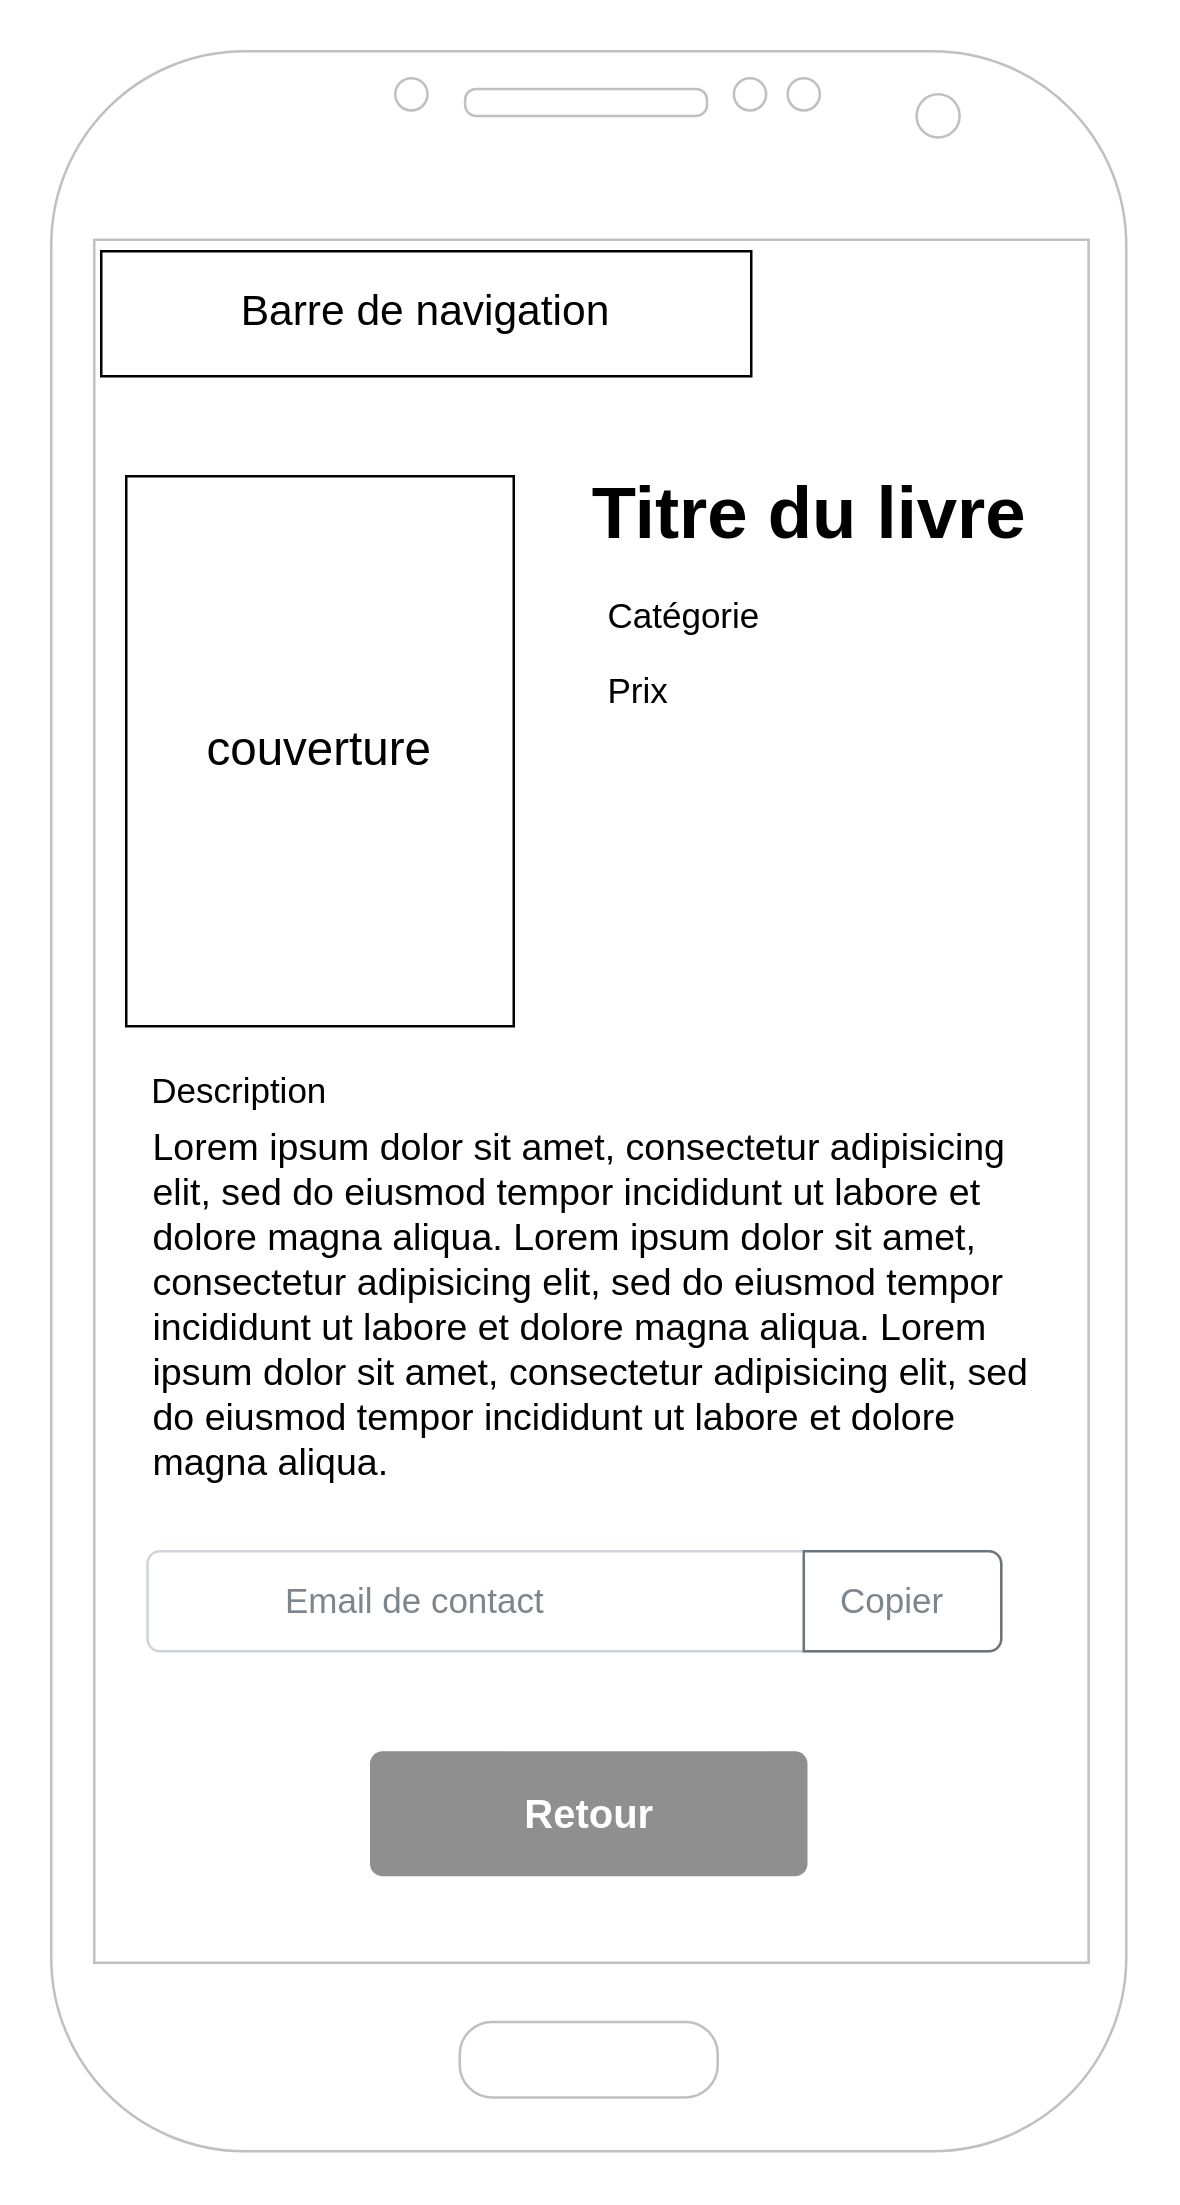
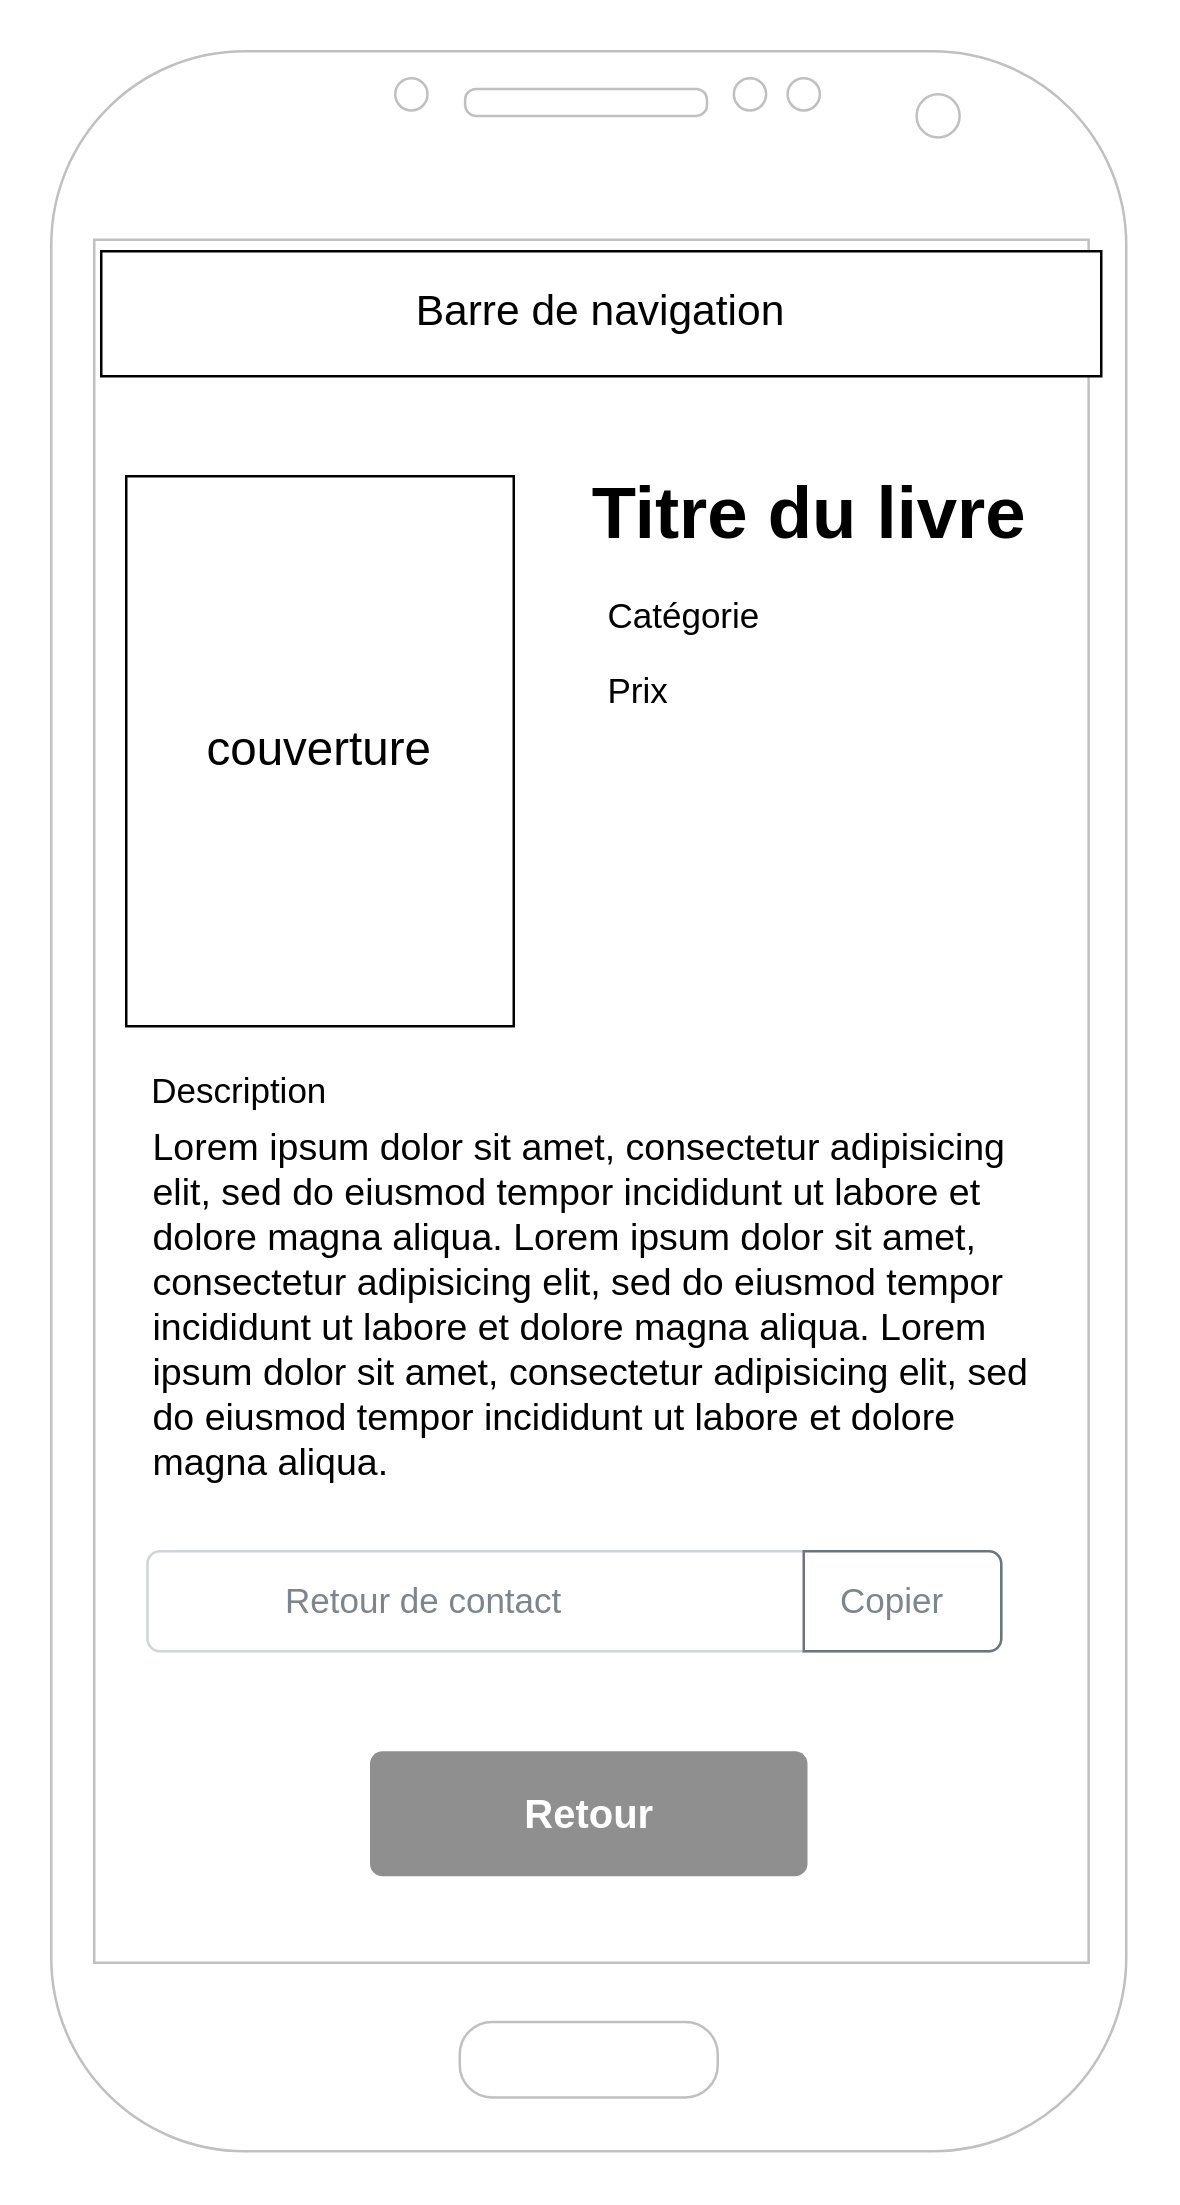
node "Barre de navigation": size 650x125 -> 1000x125
node "Email de contact": label "Email de contact" -> "Retour de contact"
